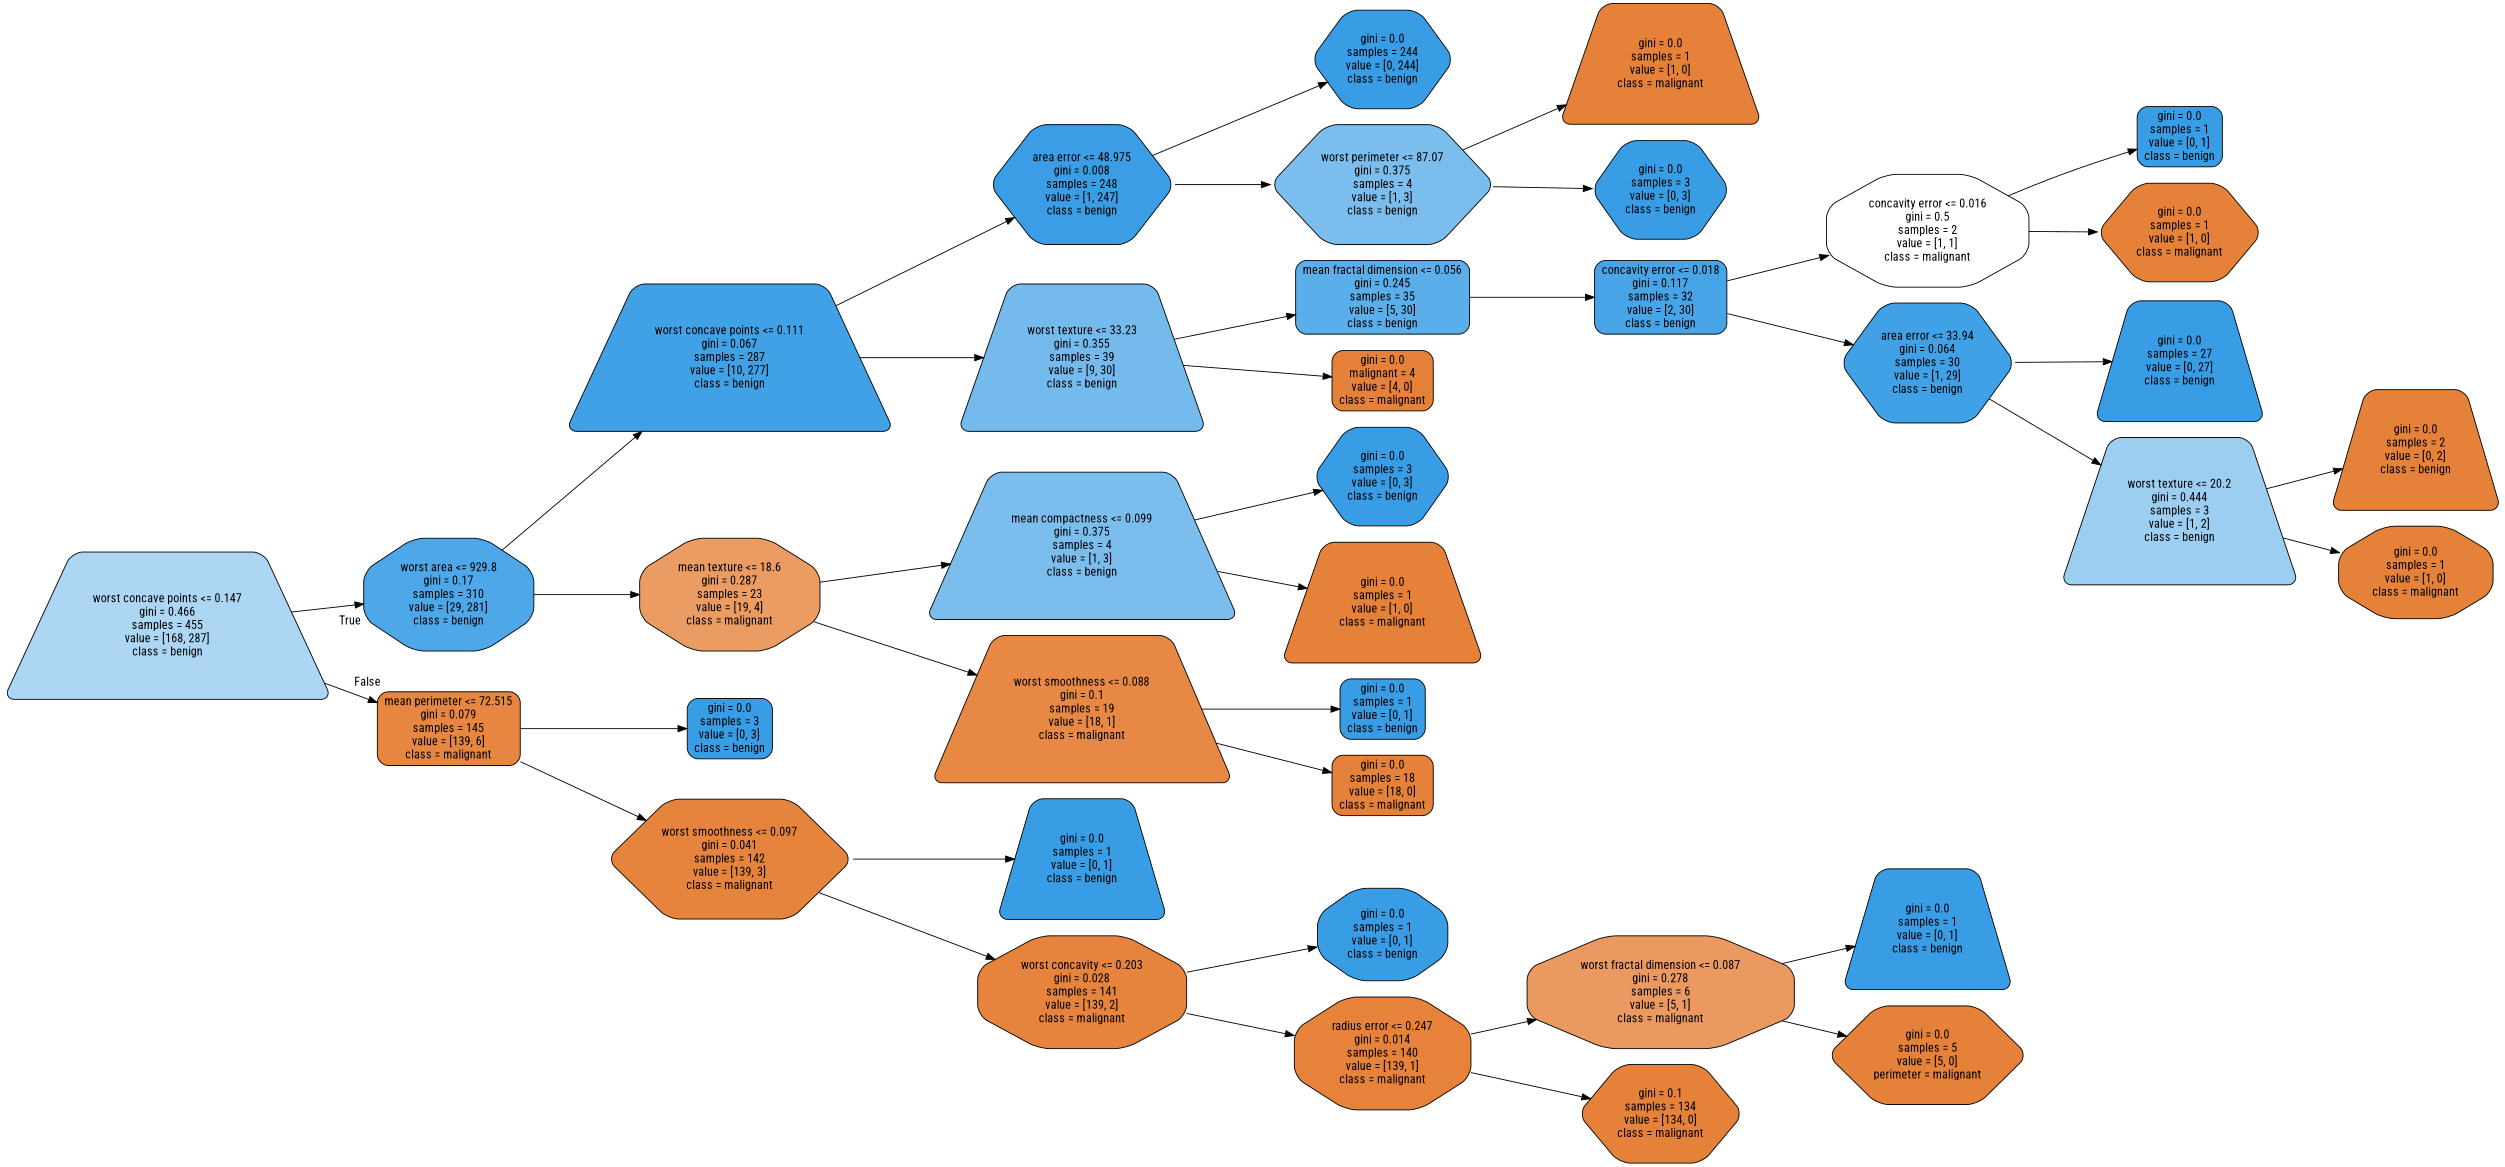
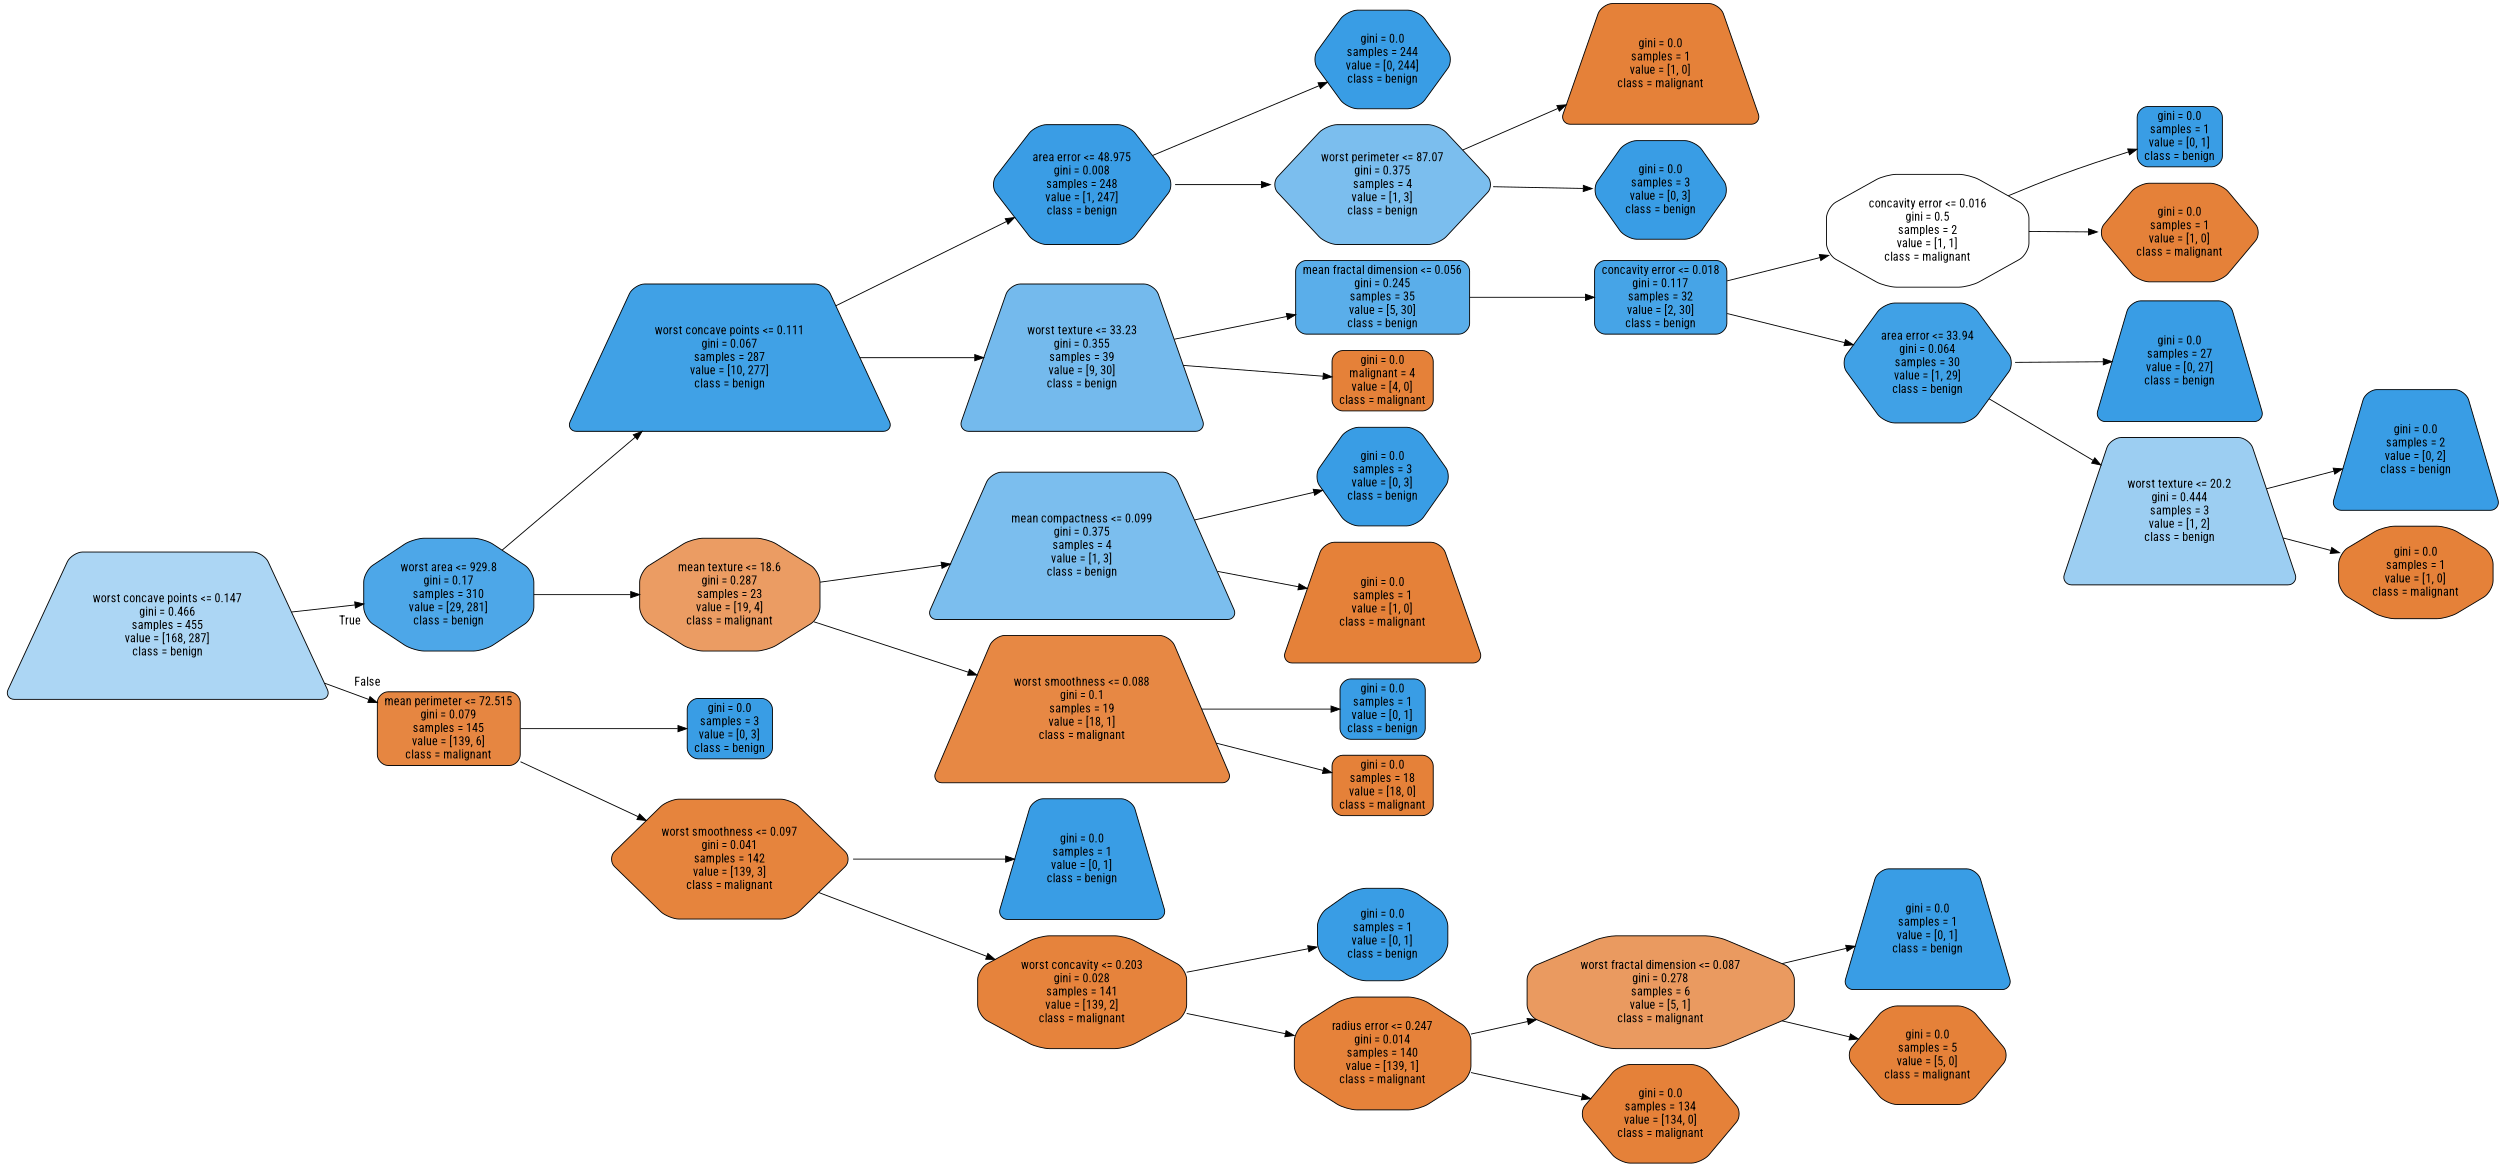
node "gini = 0.0 samples = 2 value = [0, 2] class = benign": fillcolor #e58139ff -> #399de5ff
node "gini = 0.0 samples = 5 value = [5, 0] perimeter = malignant": label "gini = 0.0 samples = 5 value = [5, 0] perimeter = malignant" -> "gini = 0.0 samples = 5 value = [5, 0] class = malignant"
node "gini = 0.1 samples = 134 value = [134, 0] class = malignant": label "gini = 0.1 samples = 134 value = [134, 0] class = malignant" -> "gini = 0.0 samples = 134 value = [134, 0] class = malignant"
